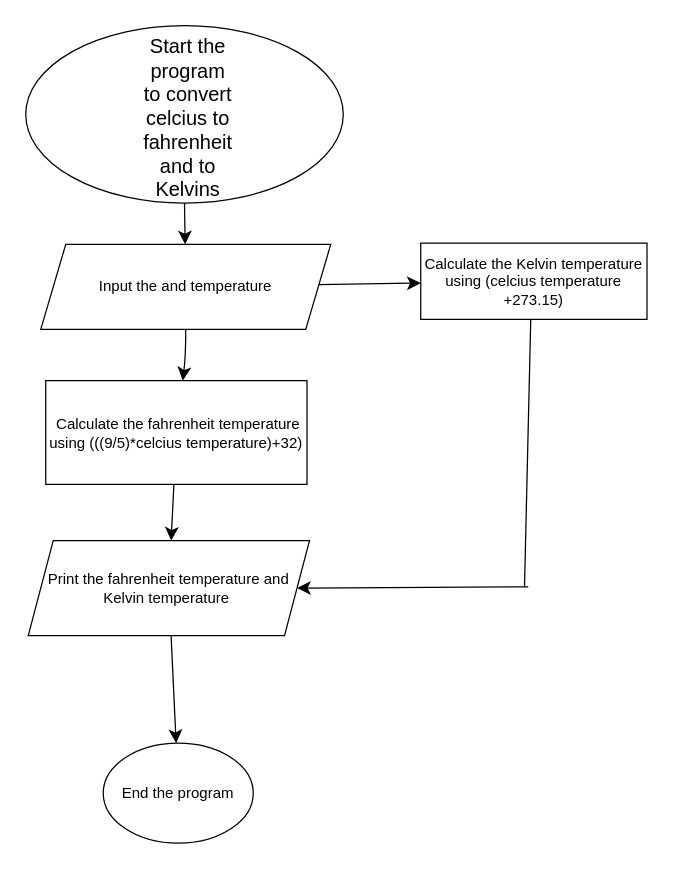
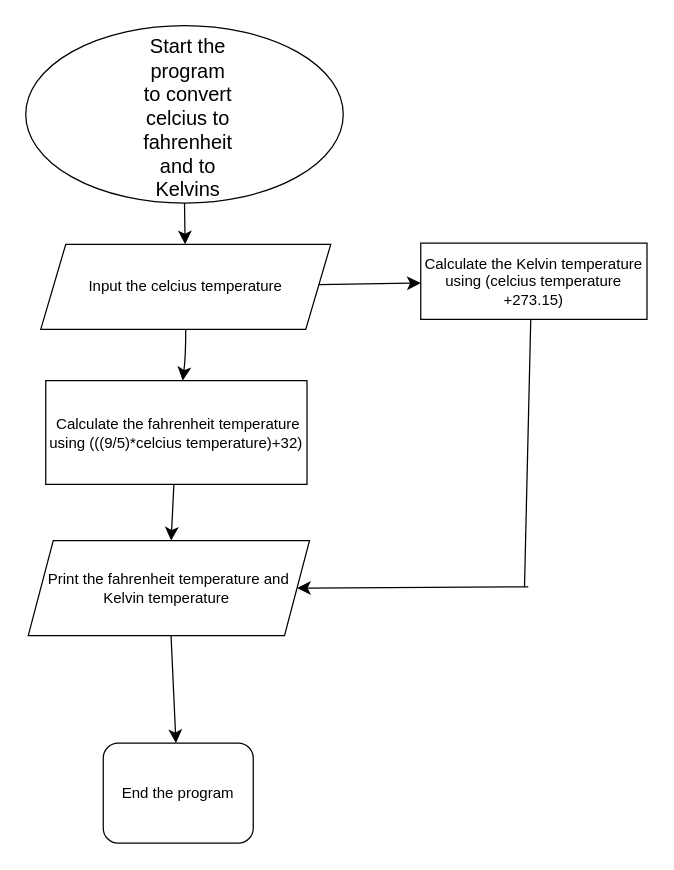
node "Input the and temperature": label "Input the and temperature" -> "Input the celcius temperature"
node "End the program": shape ellipse -> rounded rectangle
